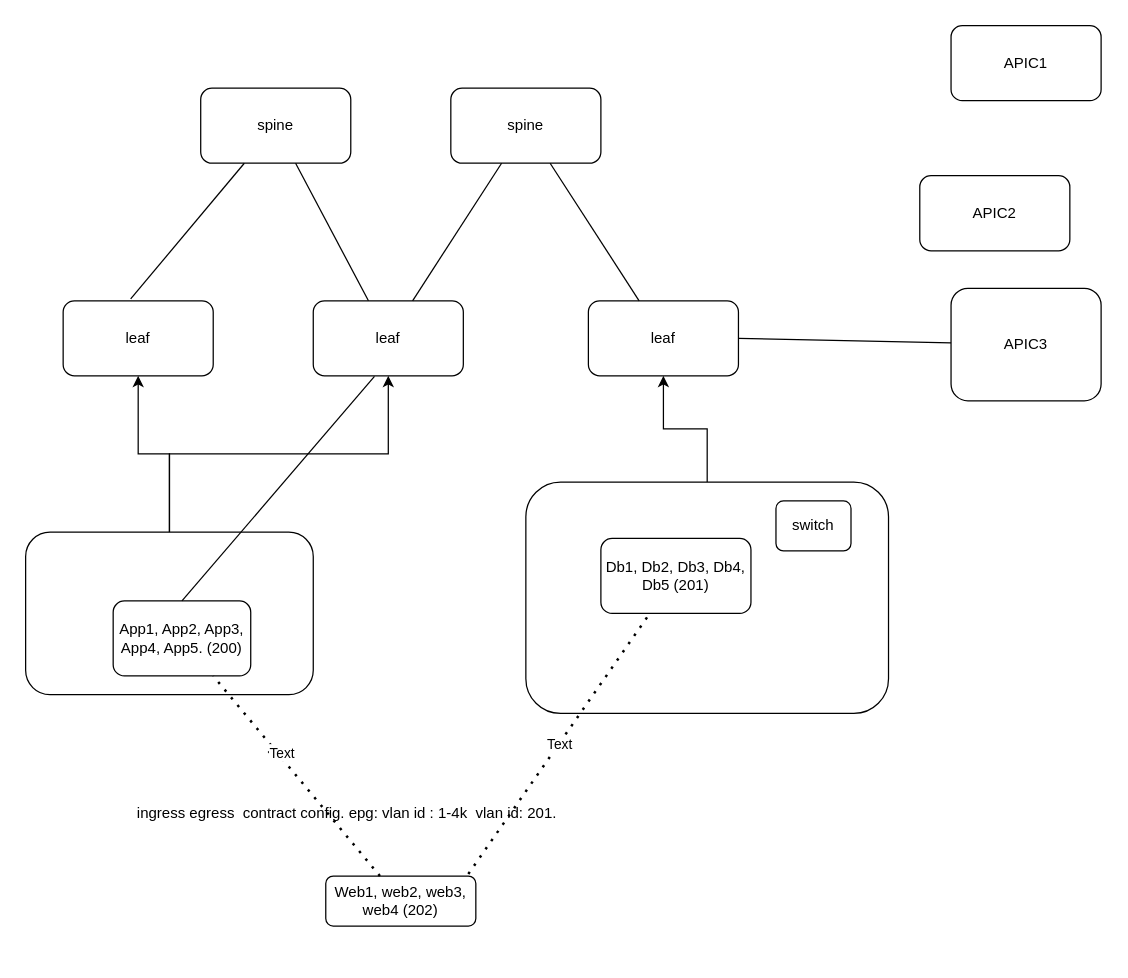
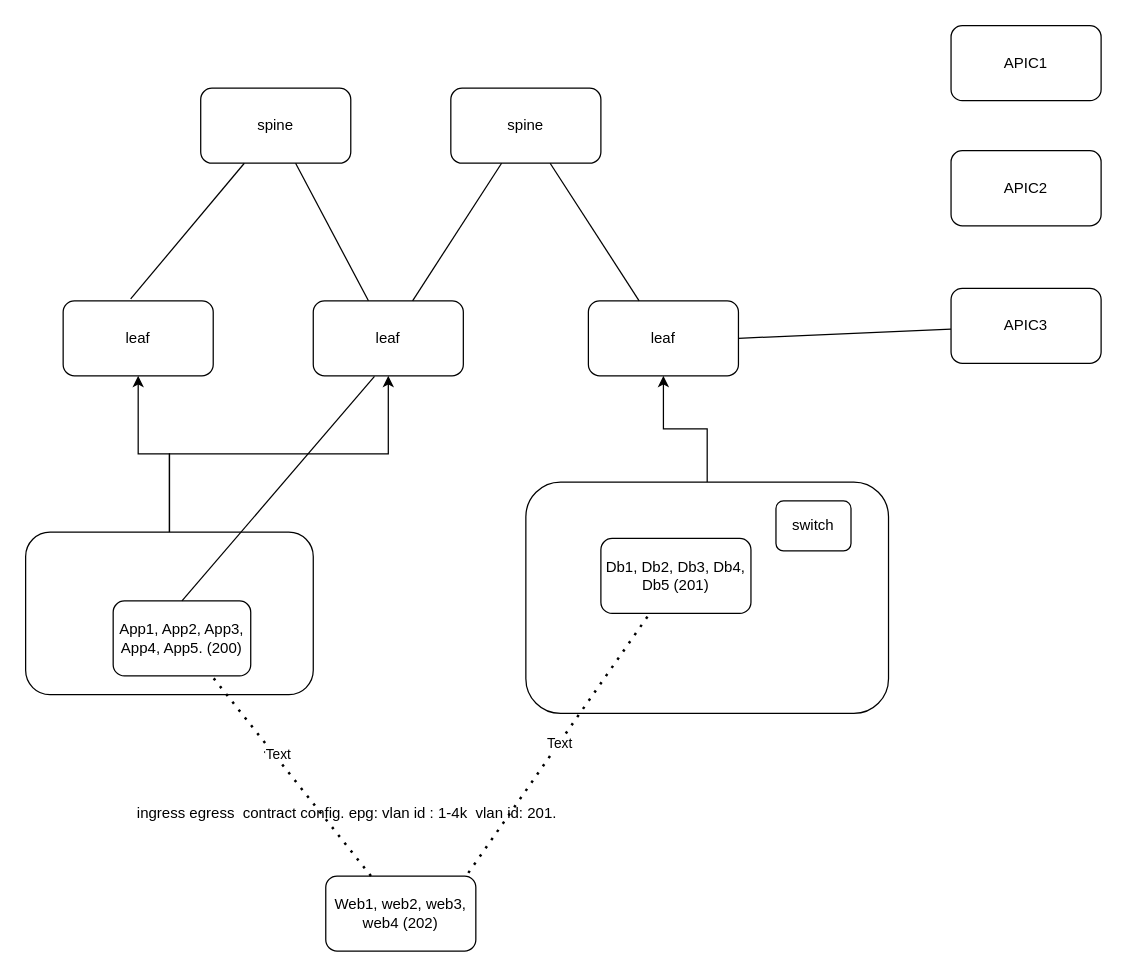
node "APIC2": moved (994, 213) -> (1026, 188)
node "APIC3": size 150x113 -> 150x75
node "Web1, web2, web3, web4 (202)": size 150x50 -> 150x75
